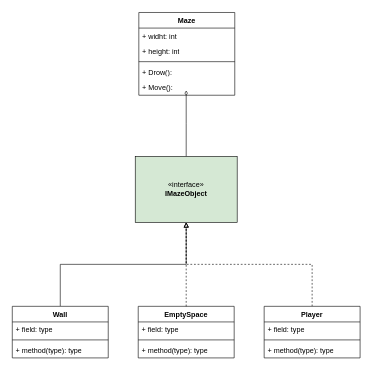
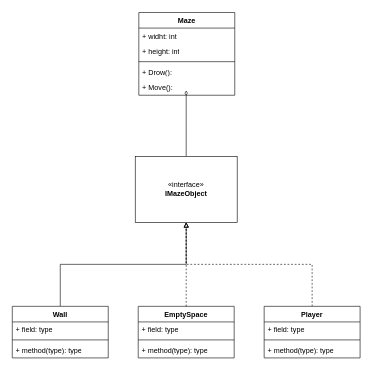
node "«interface» IMazeObject": fillcolor #d5e8d4 -> #ffffff
